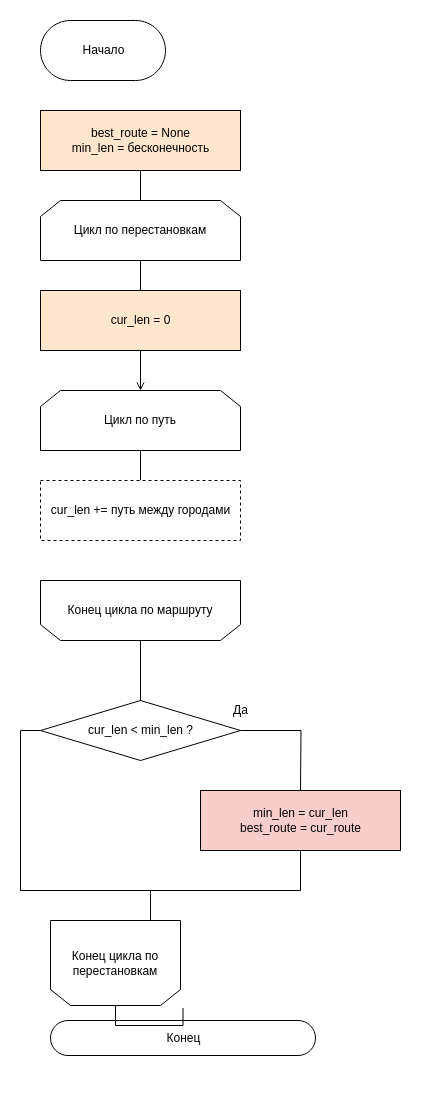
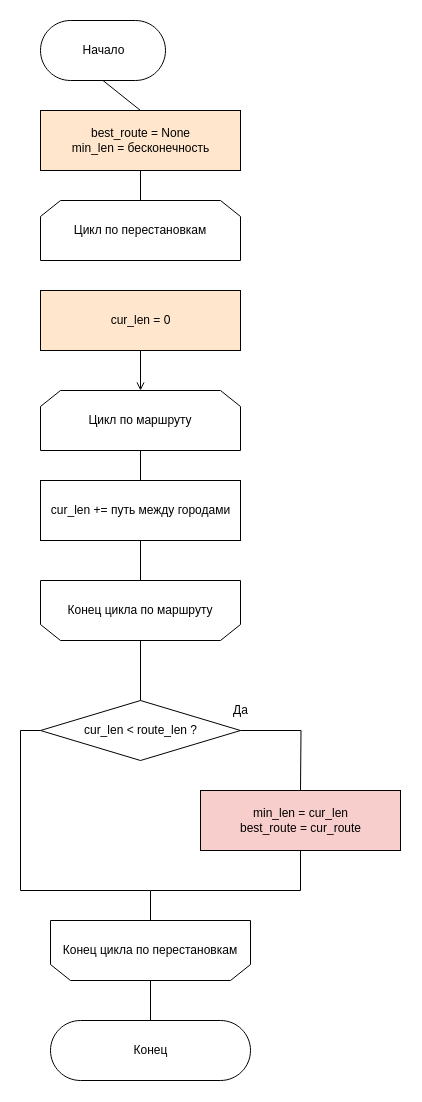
edge "Начало" -- "best_route = None min_len = бесконечность": added
edge "Цикл по перестановкам" -- "cur_len = 0": removed
node "Цикл по путь": label "Цикл по путь" -> "Цикл по маршруту"
node "cur_len += путь между городами": style dashed -> solid
edge "cur_len += путь между городами" -- "Конец цикла по маршруту": added
node "cur_len < min_len ?": label "cur_len < min_len ?" -> "cur_len < route_len ?"
node "Конец цикла по перестановкам": size 130x85 -> 200x60
node "Конец": size 265x35 -> 200x60
